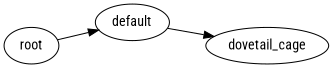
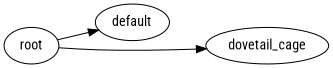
edge "default" -> "dovetail_cage": now "root" -> "dovetail_cage"
